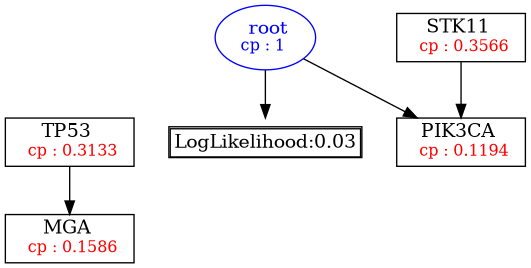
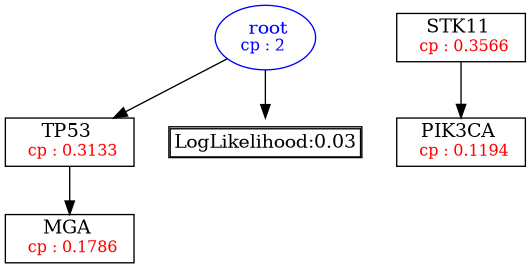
node "root": text "cp : 1" -> "cp : 2"
edge "root" -> "PIK3CA": now "root" -> "TP53"
node "MGA": text "cp : 0.1586" -> "cp : 0.1786"
